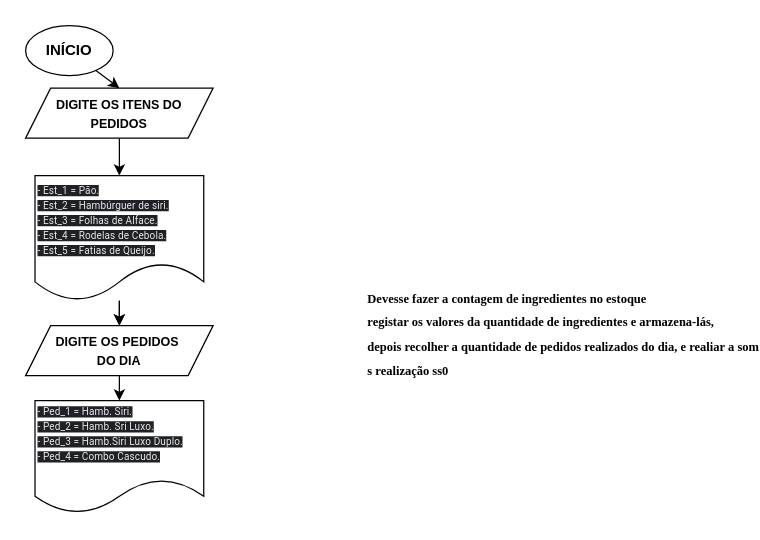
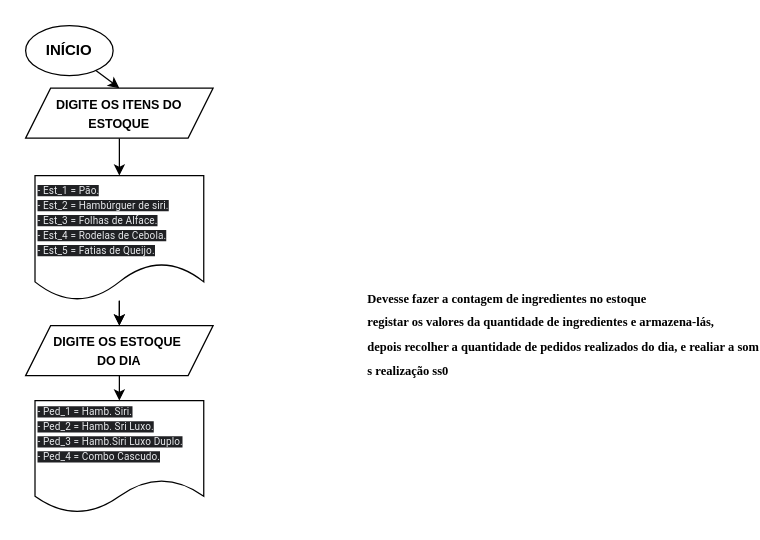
node "DIGITE OS ITENS DO PEDIDOS": label "DIGITE OS ITENS DO PEDIDOS" -> "DIGITE OS ITENS DO ESTOQUE"
node "DIGITE OS PEDIDOS DO DIA": label "DIGITE OS PEDIDOS DO DIA" -> "DIGITE OS ESTOQUE DO DIA"
